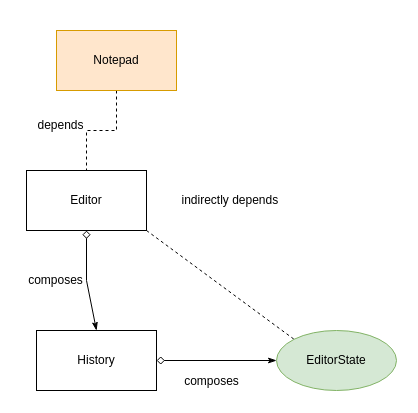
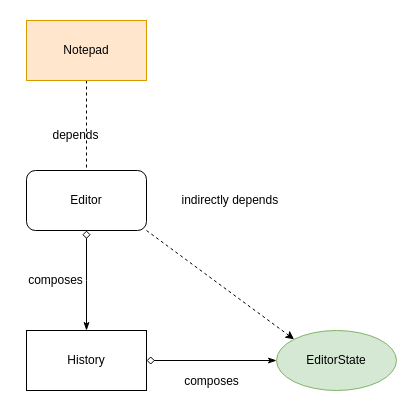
node "Notepad": moved (117, 61) -> (87, 51)
node "depends": moved (61, 126) -> (76, 136)
node "Editor": shape rectangle -> rounded rectangle
edge "Editor" -- "EditorState": arrowhead none -> classic
node "History": moved (97, 361) -> (87, 361)
